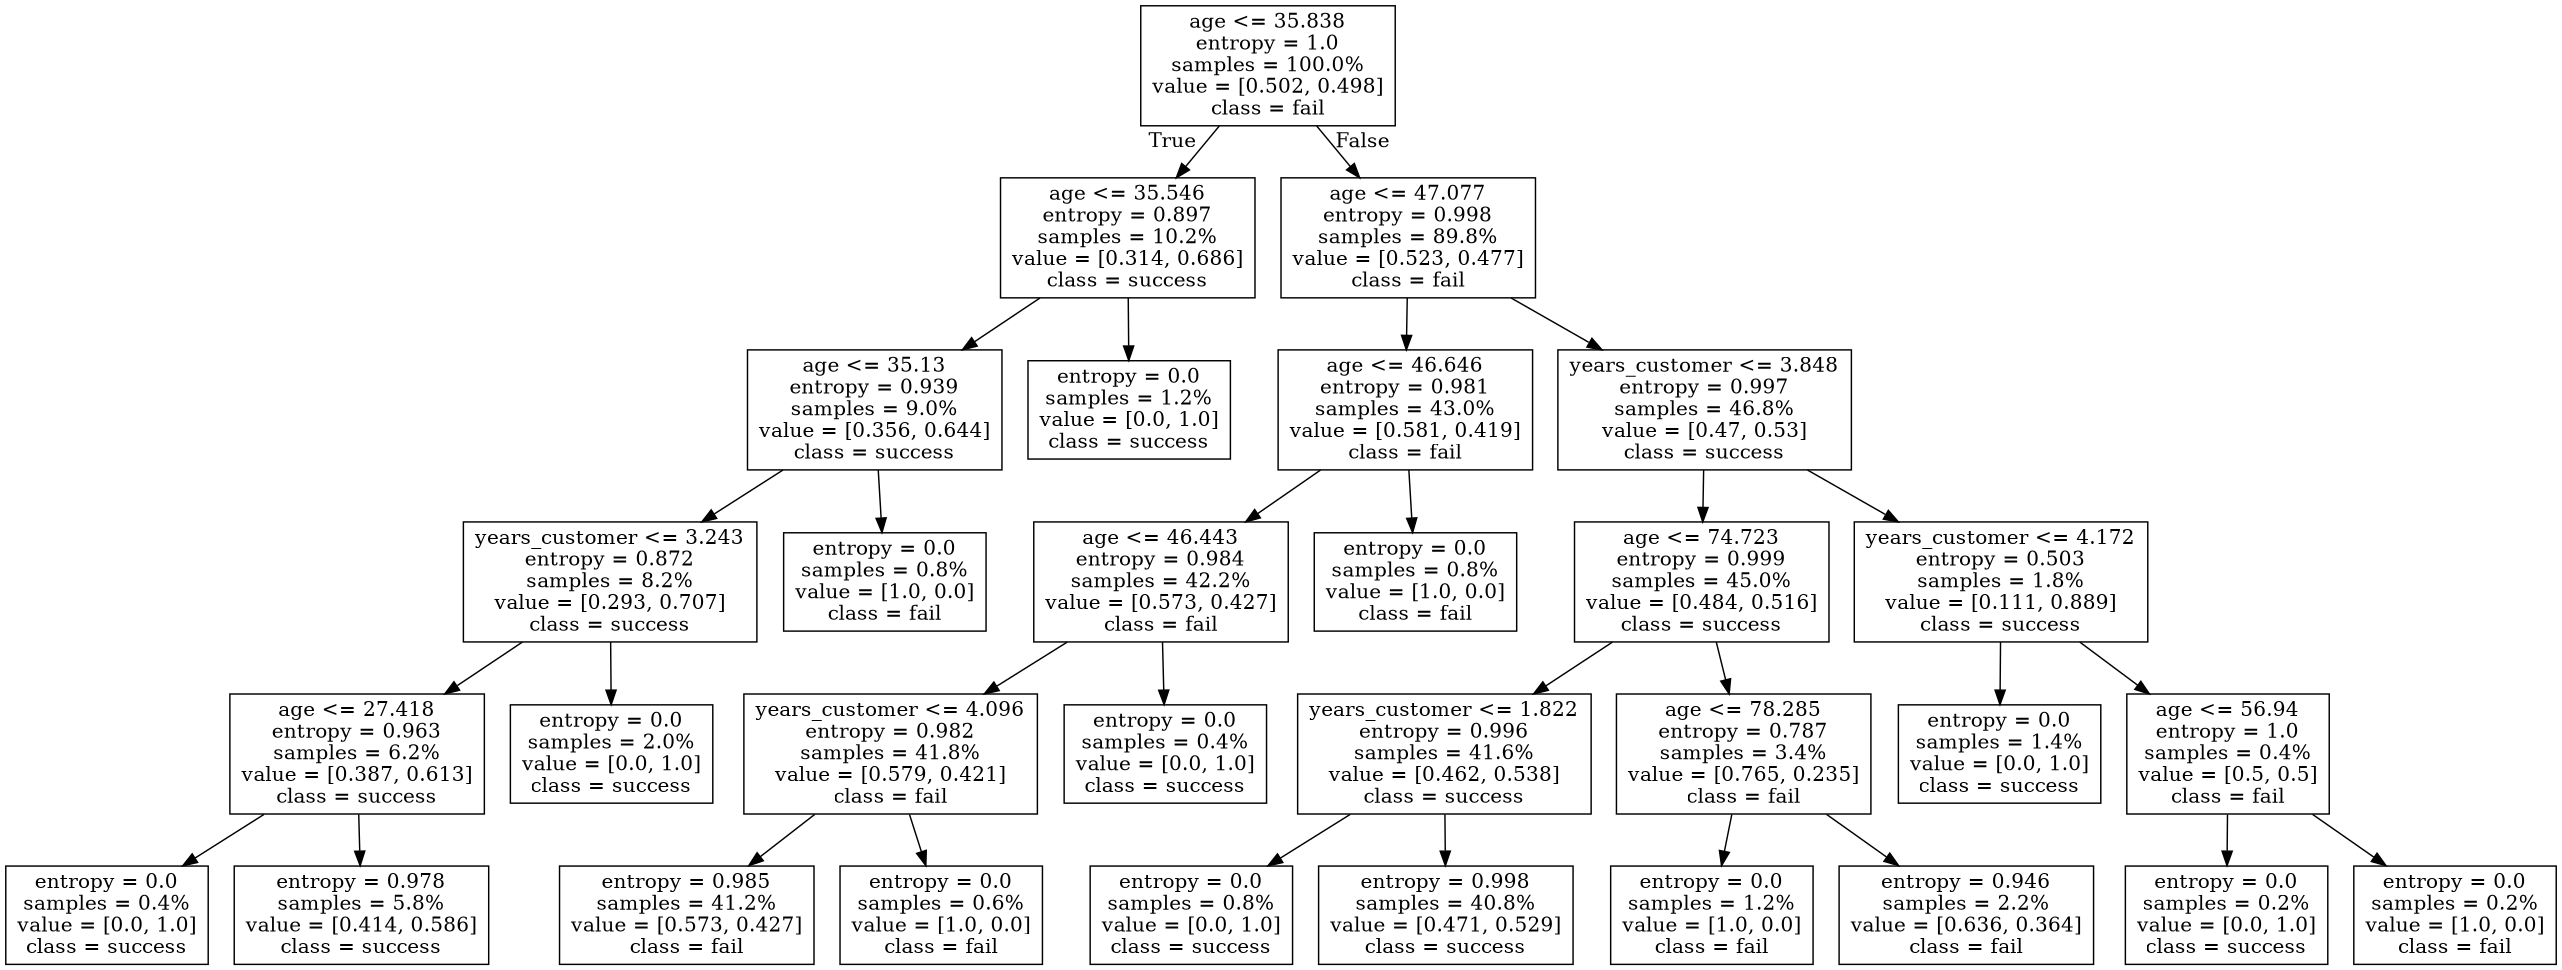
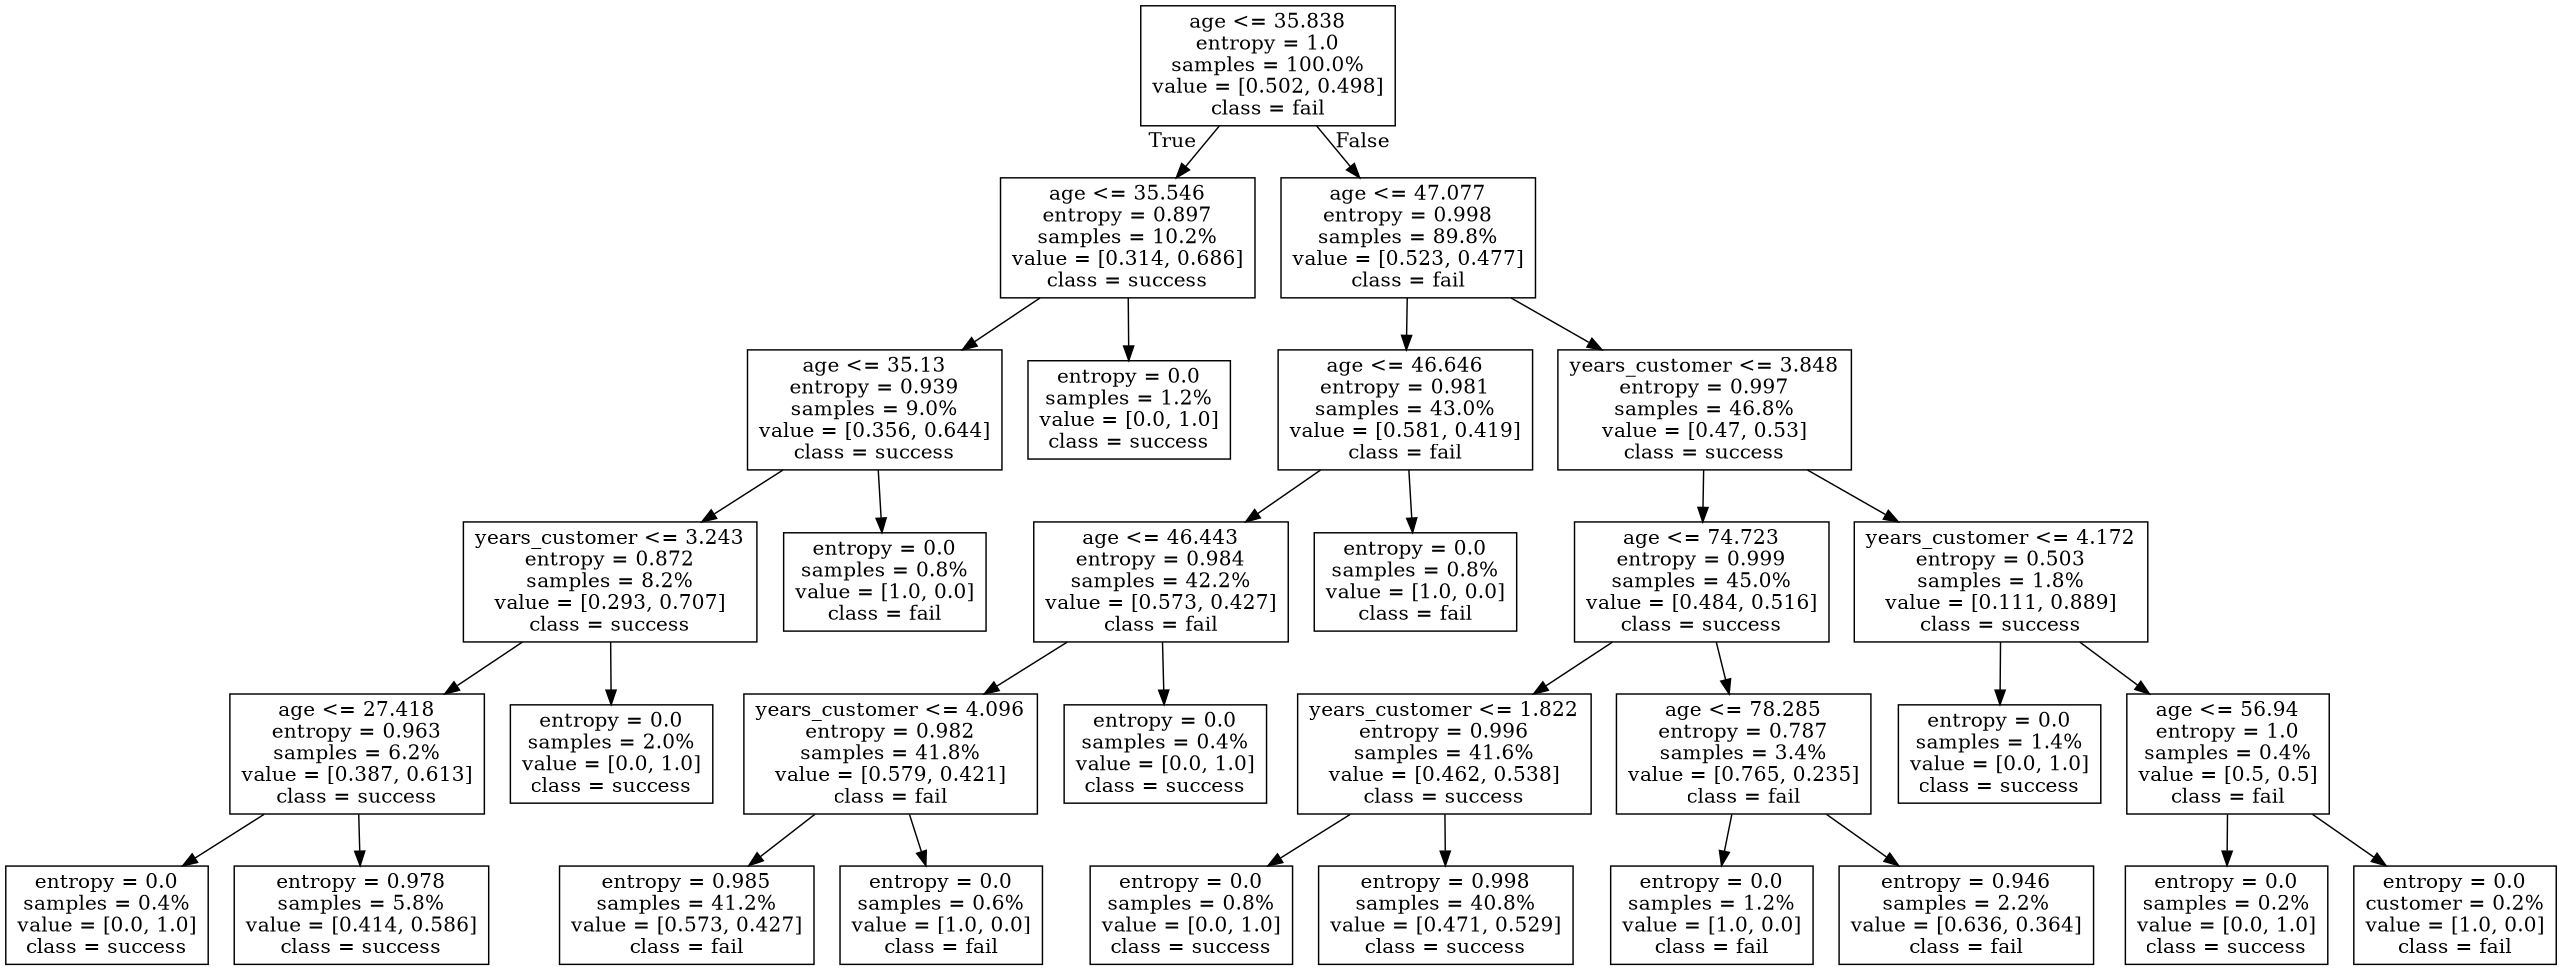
node "entropy = 0.0 samples = 0.2% value = [1.0, 0.0] class = fail": label "entropy = 0.0 samples = 0.2% value = [1.0, 0.0] class = fail" -> "entropy = 0.0 customer = 0.2% value = [1.0, 0.0] class = fail"
